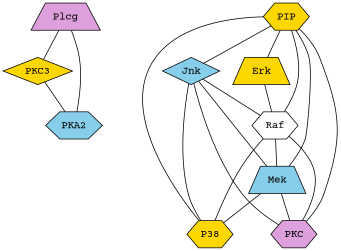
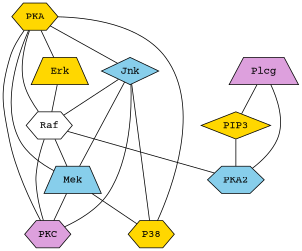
node "PIP": label "PIP" -> "PKA"
node "PKC3": label "PKC3" -> "PIP3"
edge "Raf" -- "P38": now "Raf" -- "PKA2"
